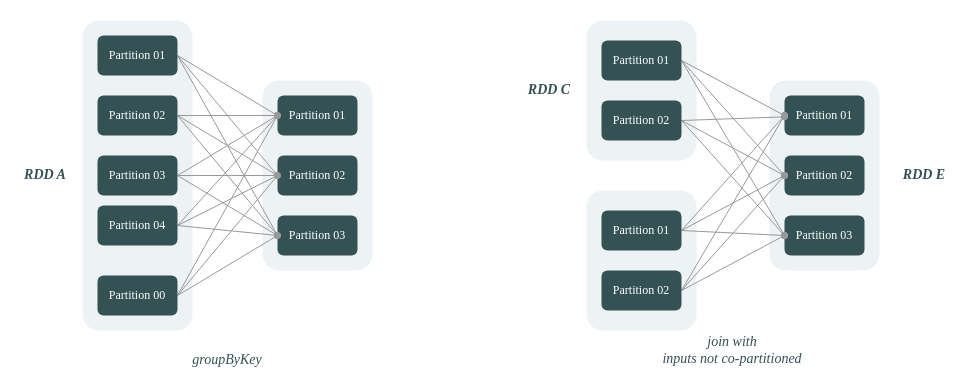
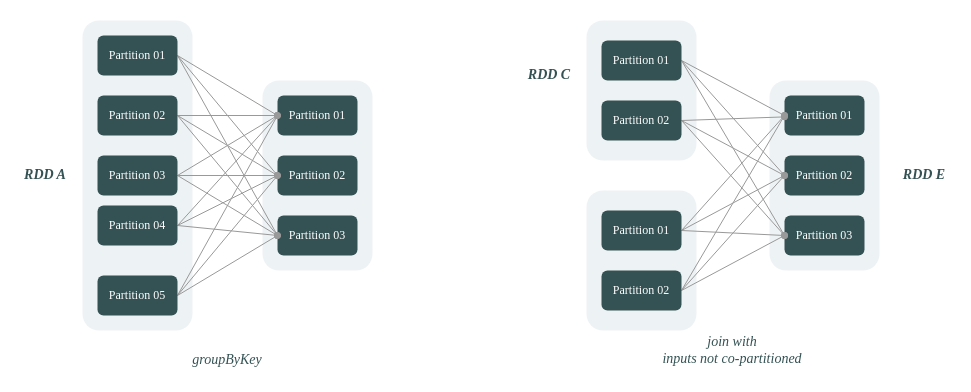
node "RDD C": moved (550, 91) -> (550, 76)
node "Partition 00": label "Partition 00" -> "Partition 05"
